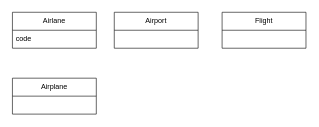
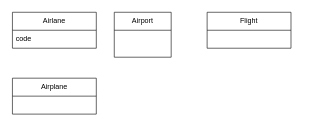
node "Airport": size 84x36 -> 57x45
node "Flight": moved (264, 30) -> (249, 30)
